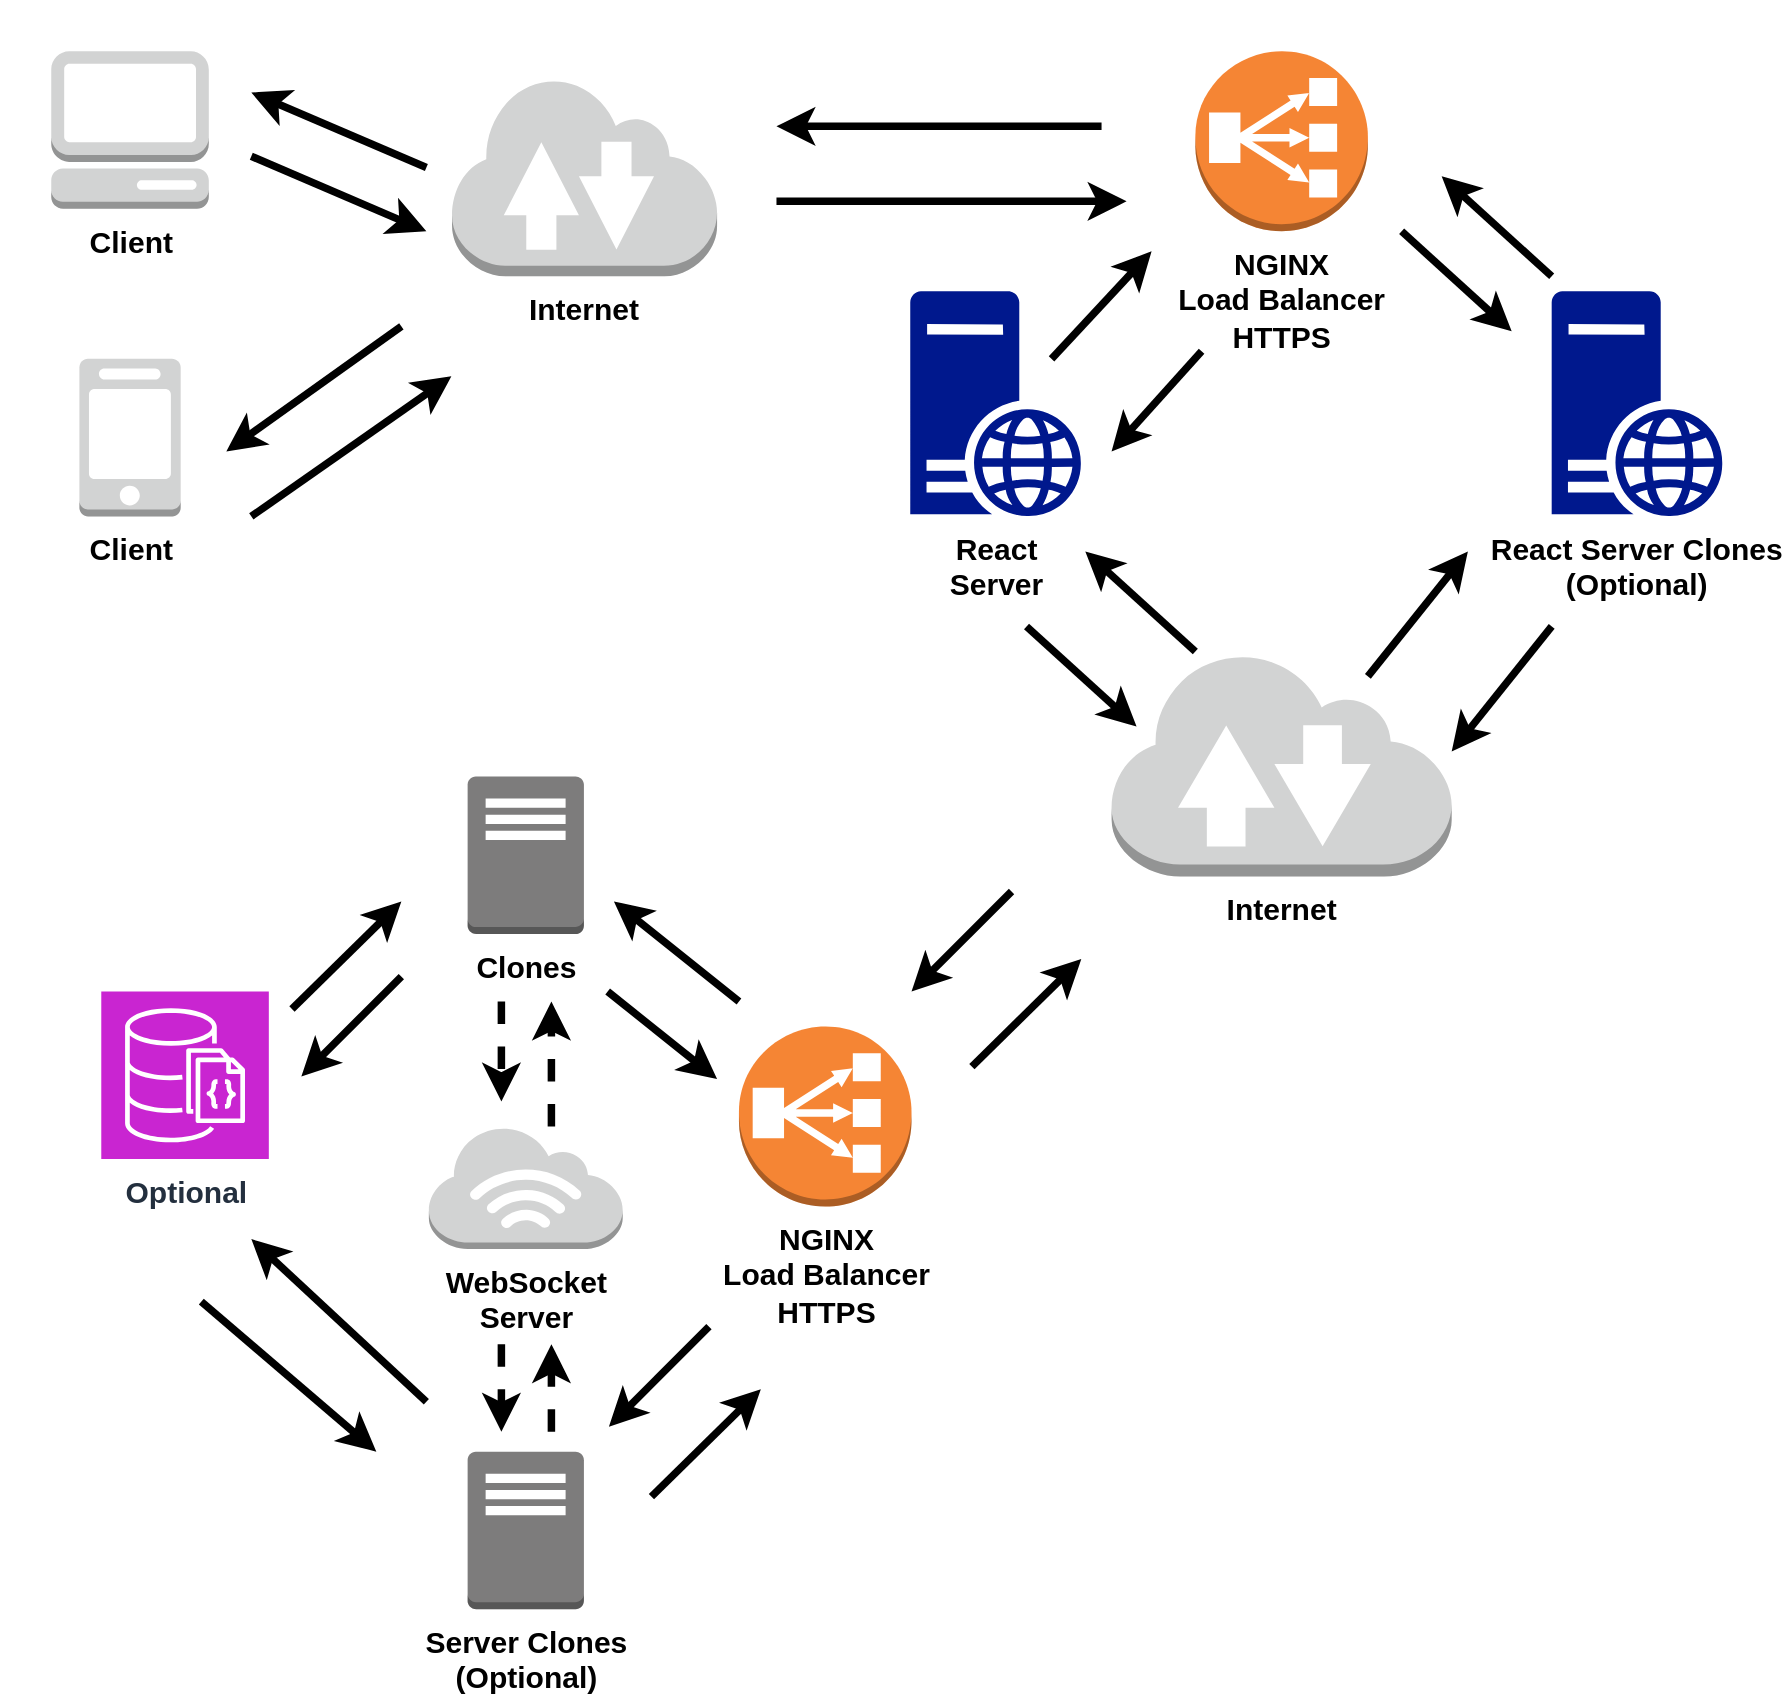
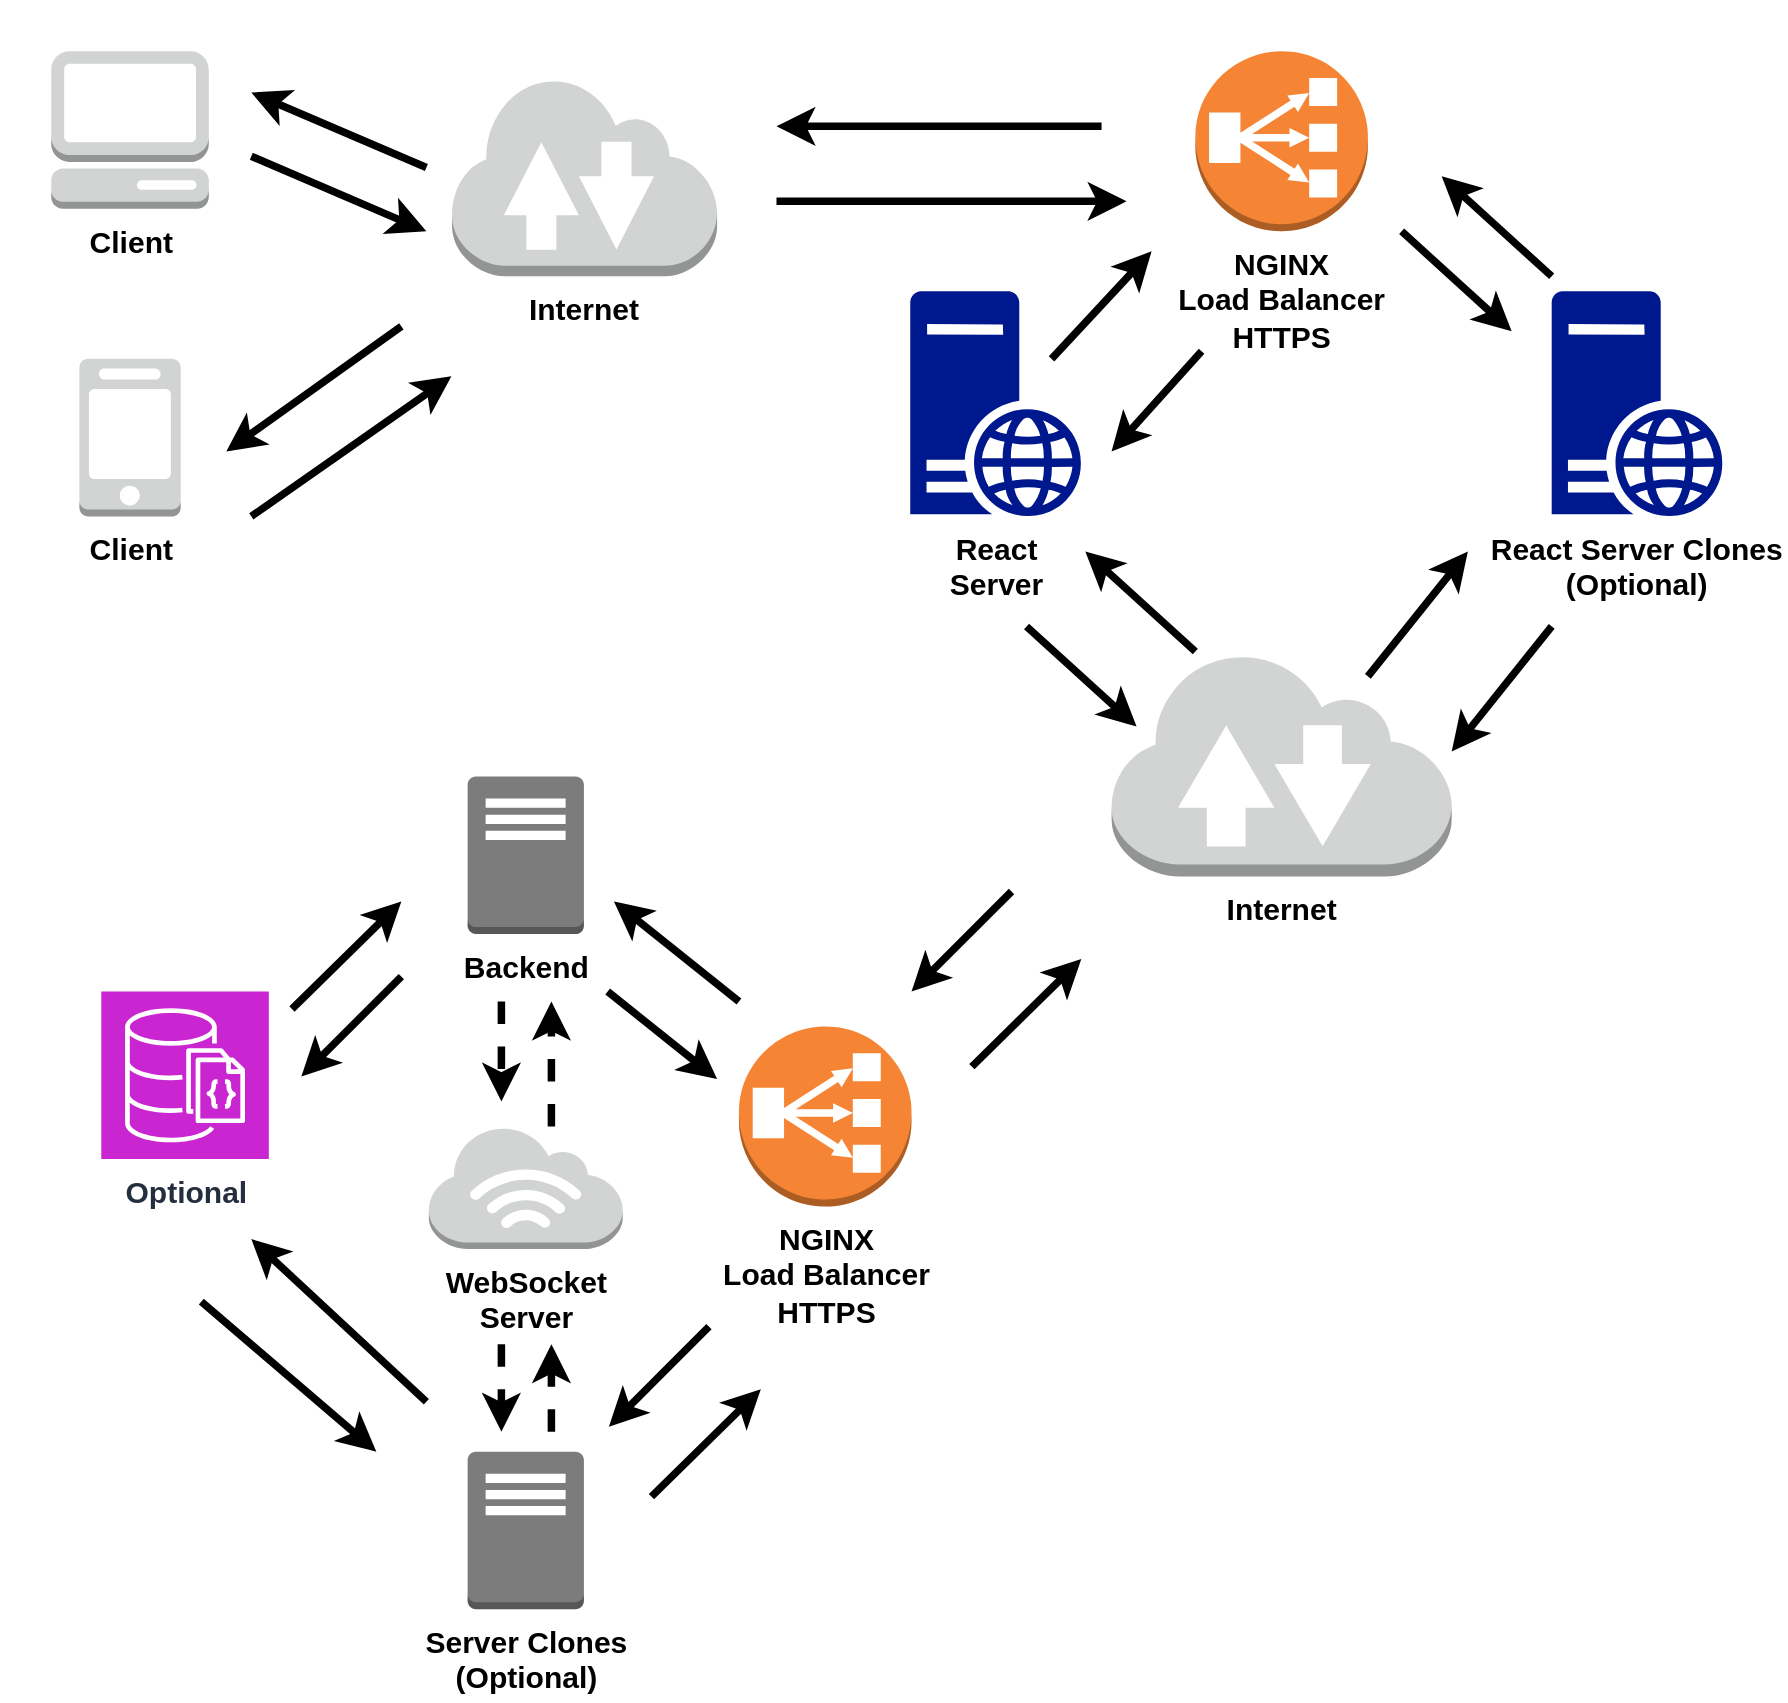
node "Clones": label "Clones" -> "Backend"
